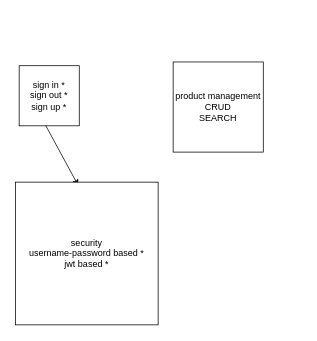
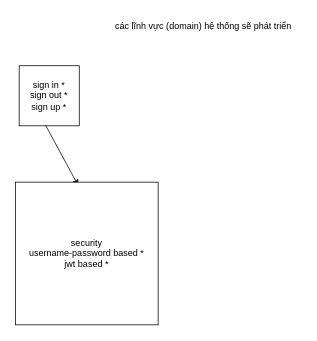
node "các lĩnh vực (domain) hệ thống sẽ phát triển": added
node "product management CRUD SEARCH": removed
